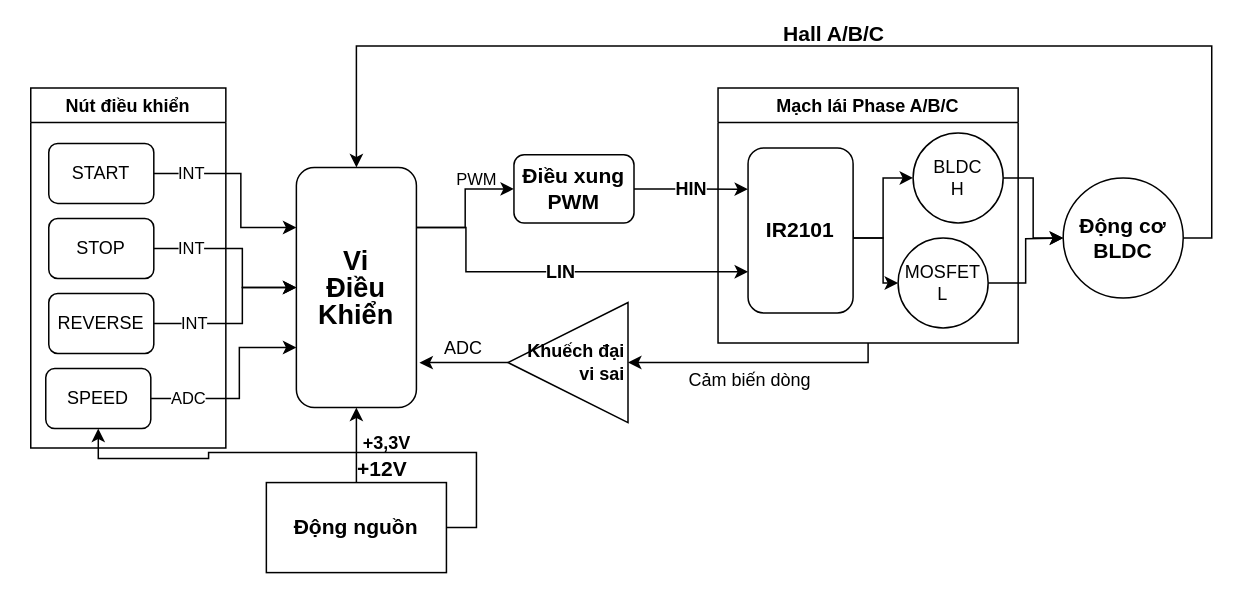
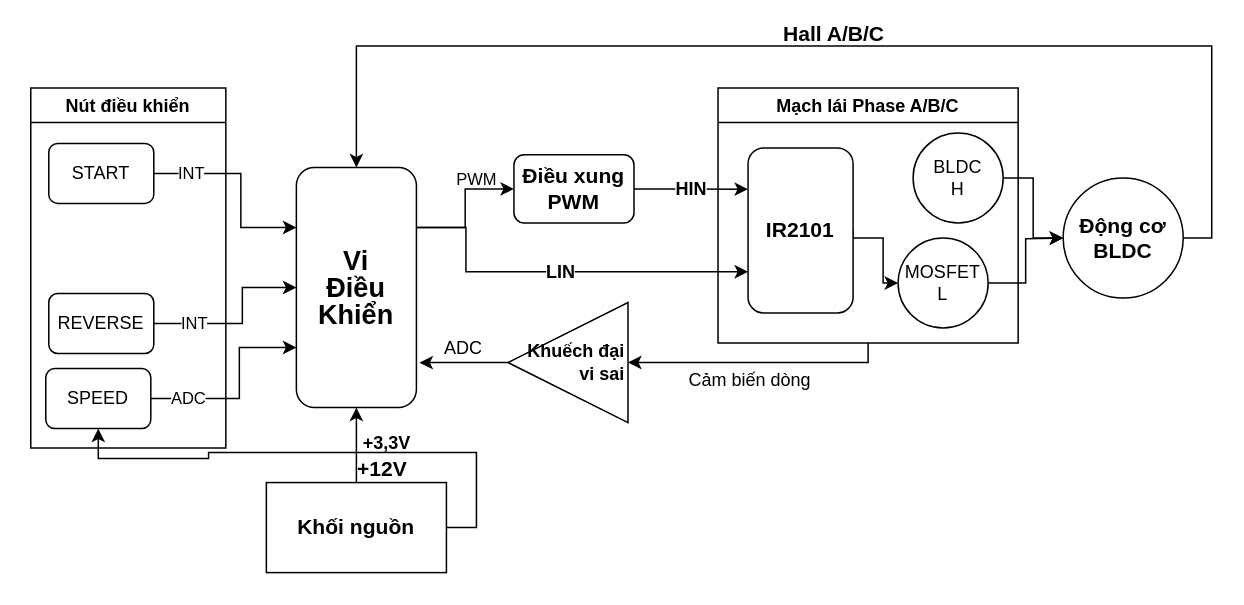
edge "IR2101" -> "BLDC H": removed
node "STOP": removed
edge "STOP" -> "Vi Điều Khiển": removed, label "INT"
node "Động nguồn": label "Động nguồn" -> "Khối nguồn"
